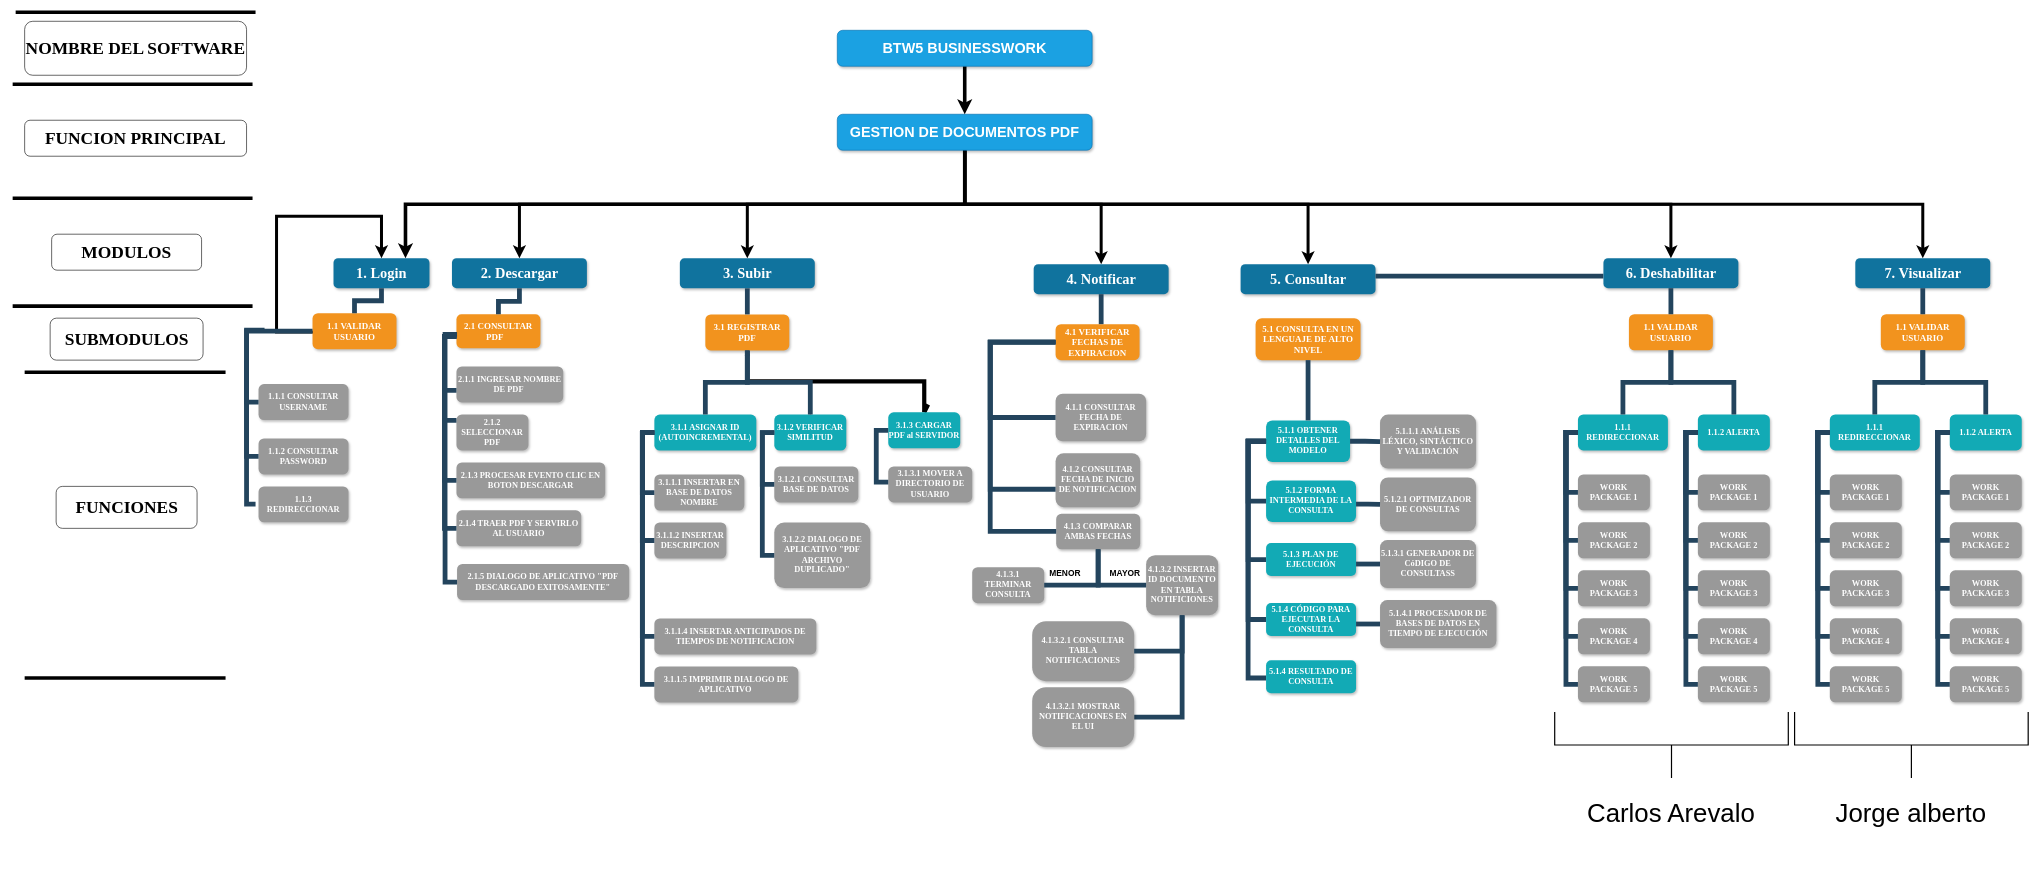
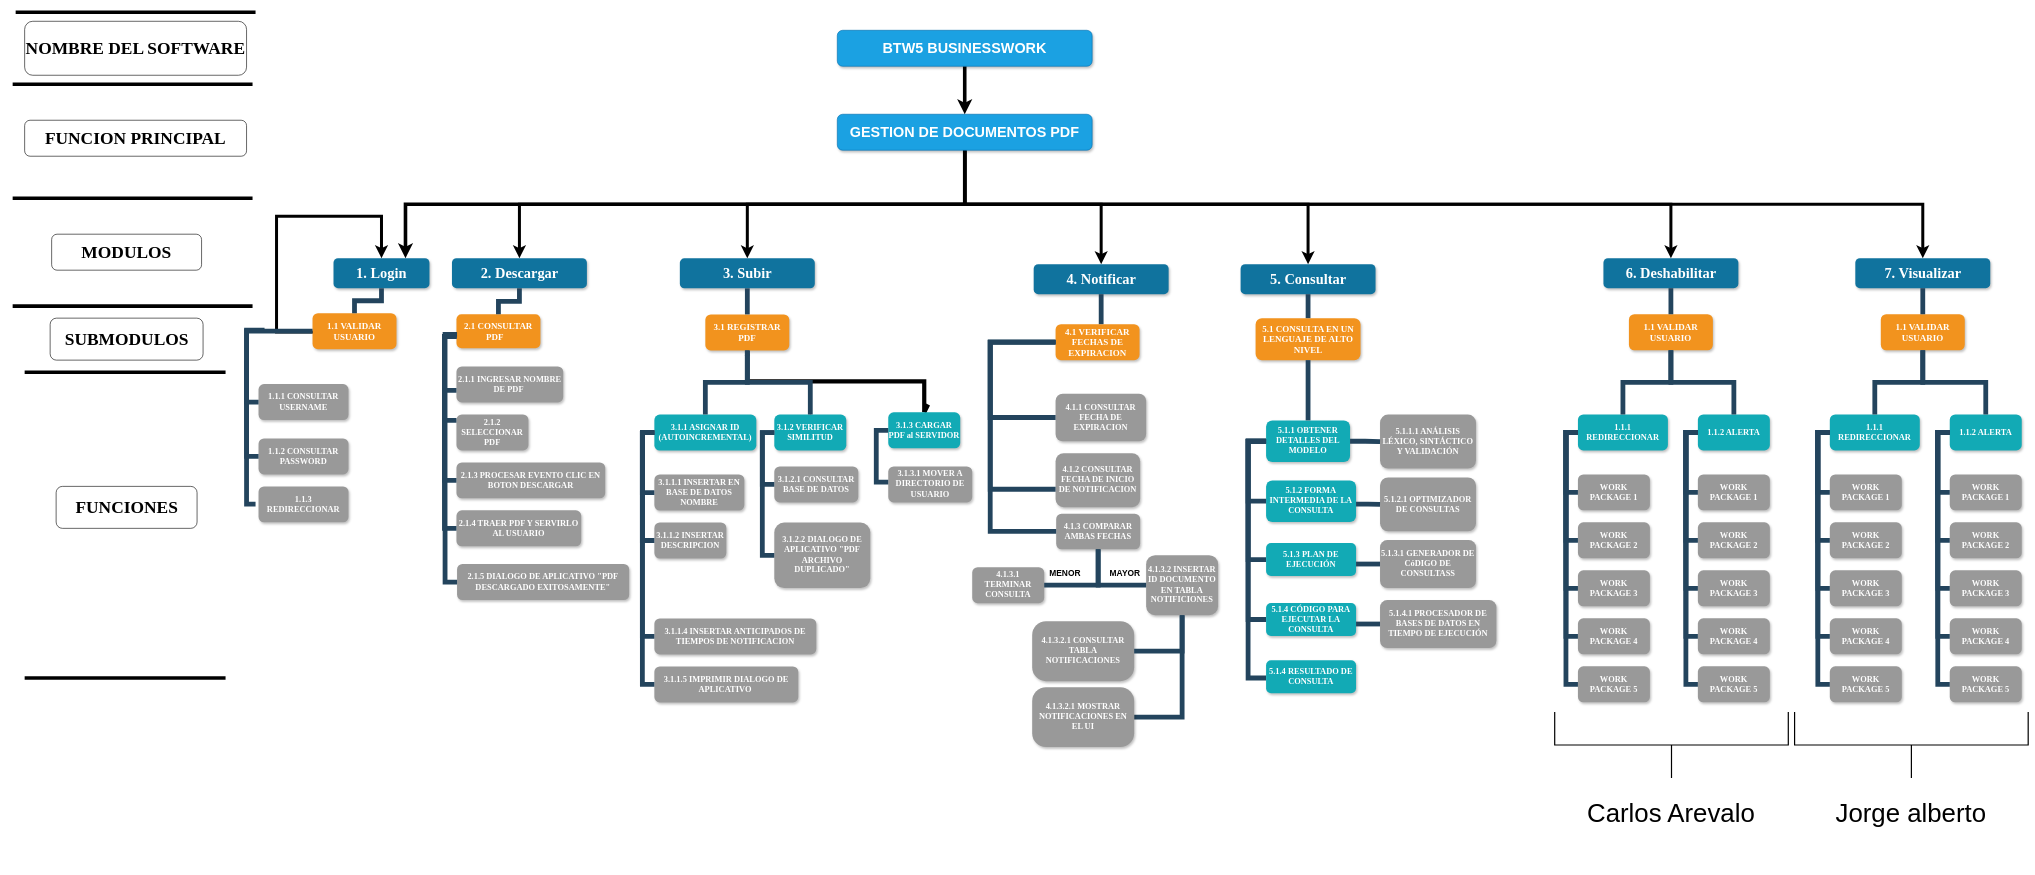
edge "6. Deshabilitar" -- "5. Consultar": now "5.1 CONSULTA EN UN LENGUAJE DE ALTO NIVEL" -- "5. Consultar"
